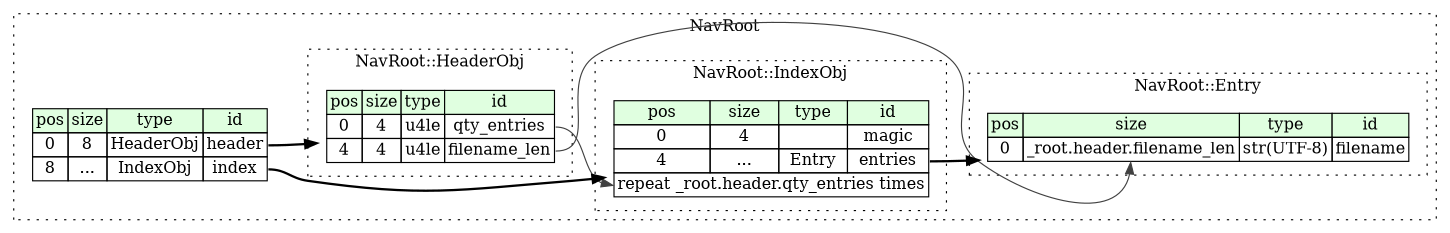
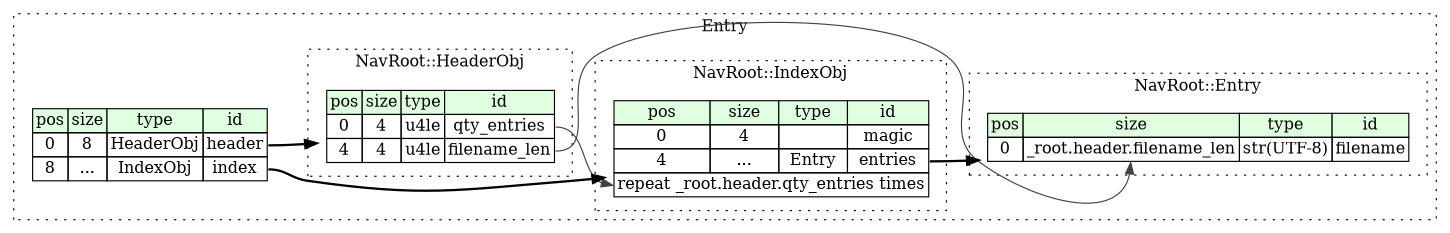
cluster "NavRoot": label "NavRoot" -> "Entry"
